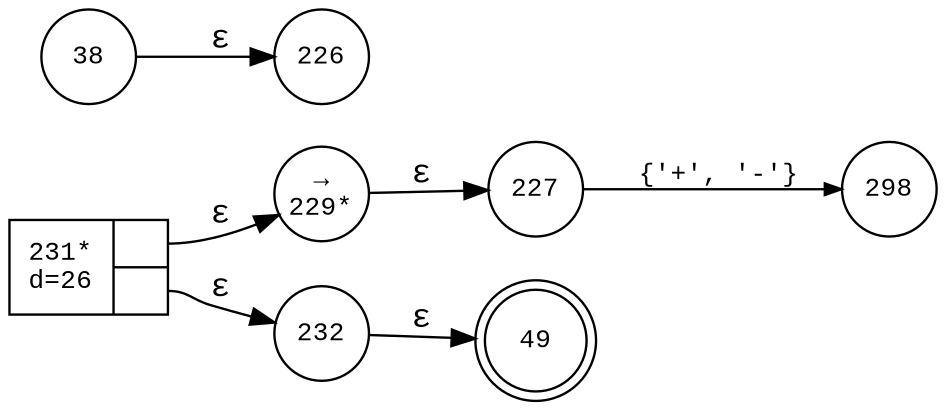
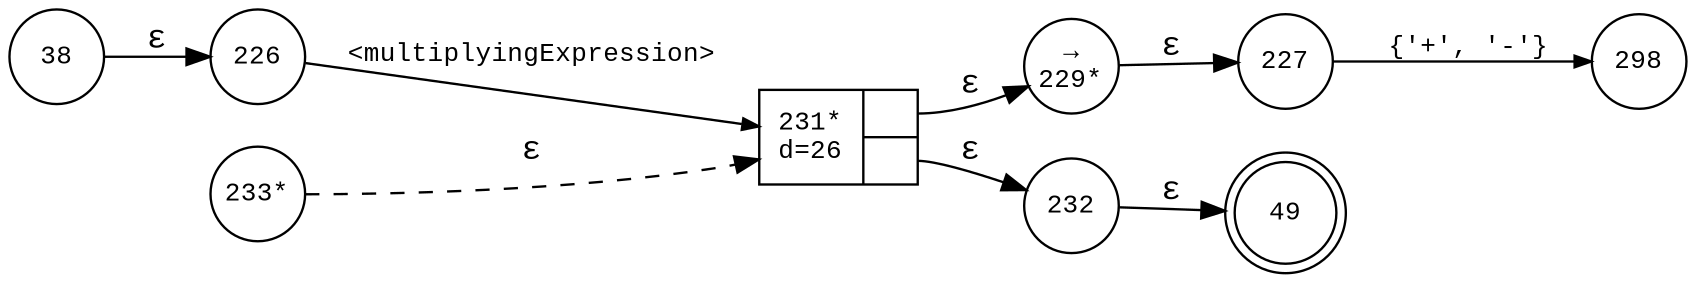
edge "226" -> "231*": added, label "<multiplyingExpression>"
node "233*": added
